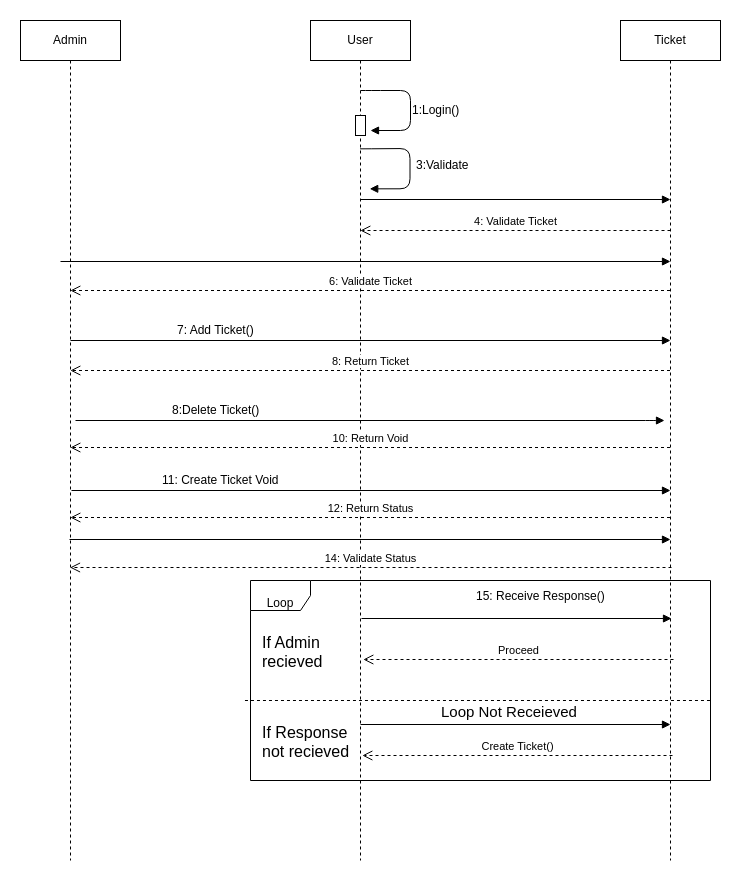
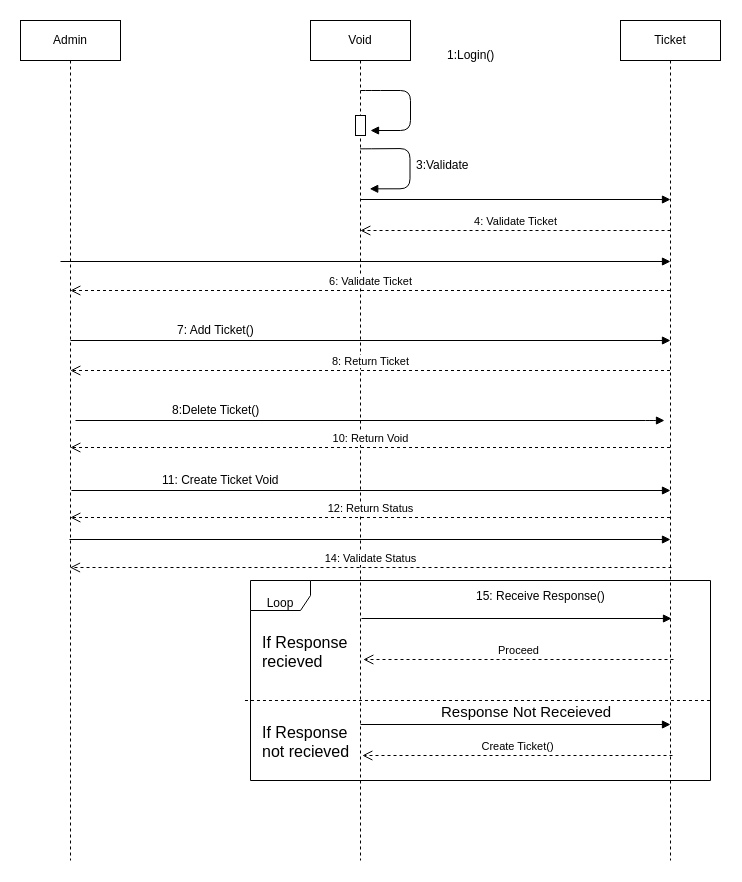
node "User": label "User" -> "Void"
node "1:Login()": moved (441, 111) -> (476, 56)
node "If Admin recieved": label "If Admin recieved" -> "If Response recieved"
node "Loop Not Receieved": label "Loop Not Receieved" -> "Response Not Receieved"
